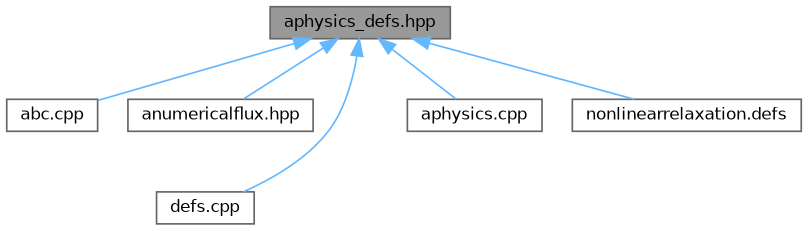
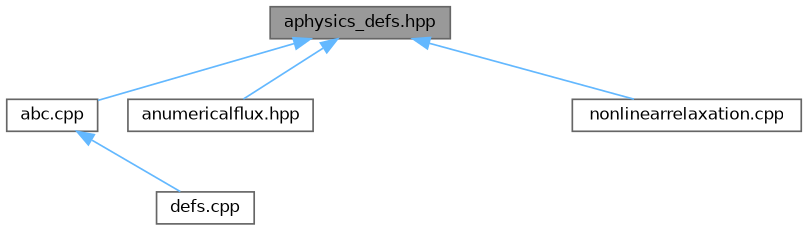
node "aphysics.cpp": removed
node "nonlinearrelaxation.defs": label "nonlinearrelaxation.defs" -> "nonlinearrelaxation.cpp"
edge "defs.cpp" -> "aphysics_defs.hpp": now "defs.cpp" -> "abc.cpp"
